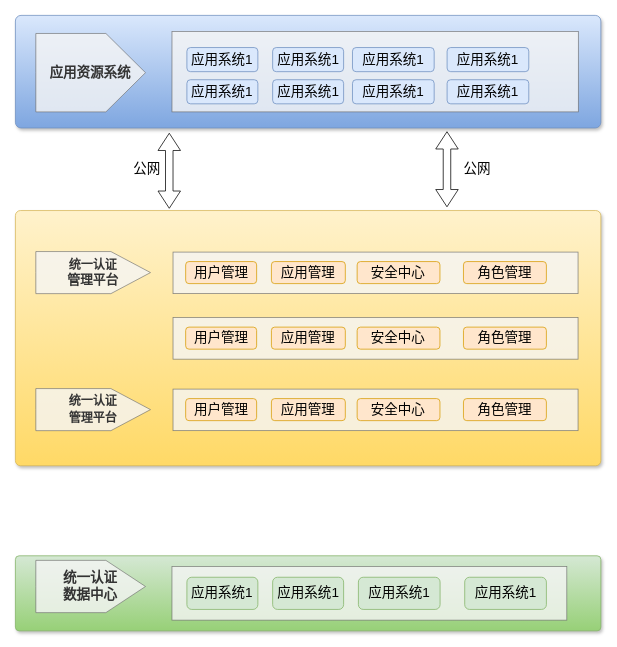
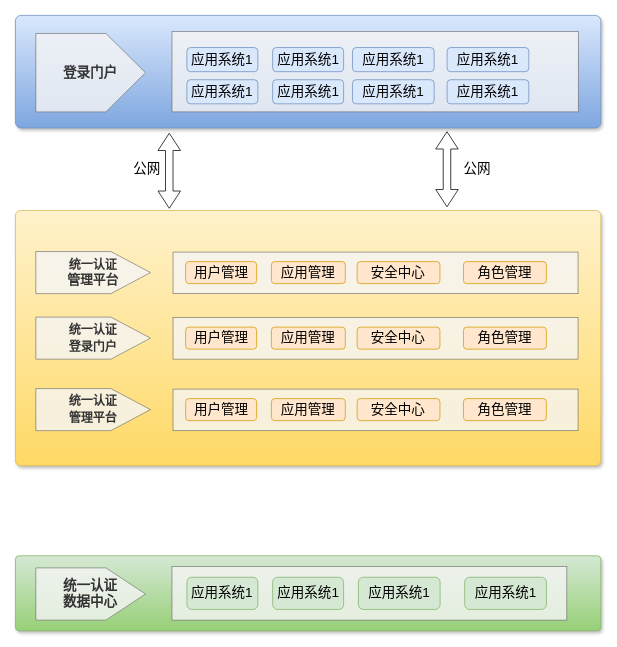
node "应用资源系统": label "应用资源系统" -> "登录门户"
node "统一认证 登录门户": added
node "统一认证 数据中心": moved (91, 586) -> (91, 594)
